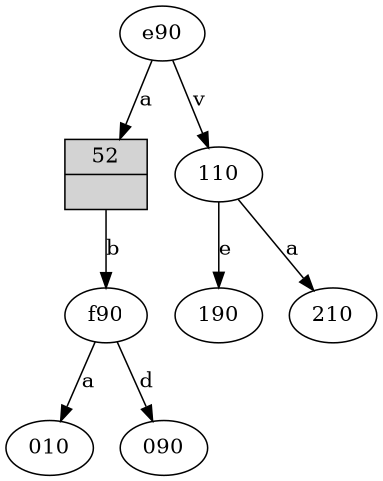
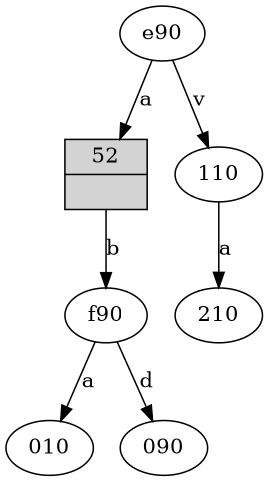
node "190": removed
